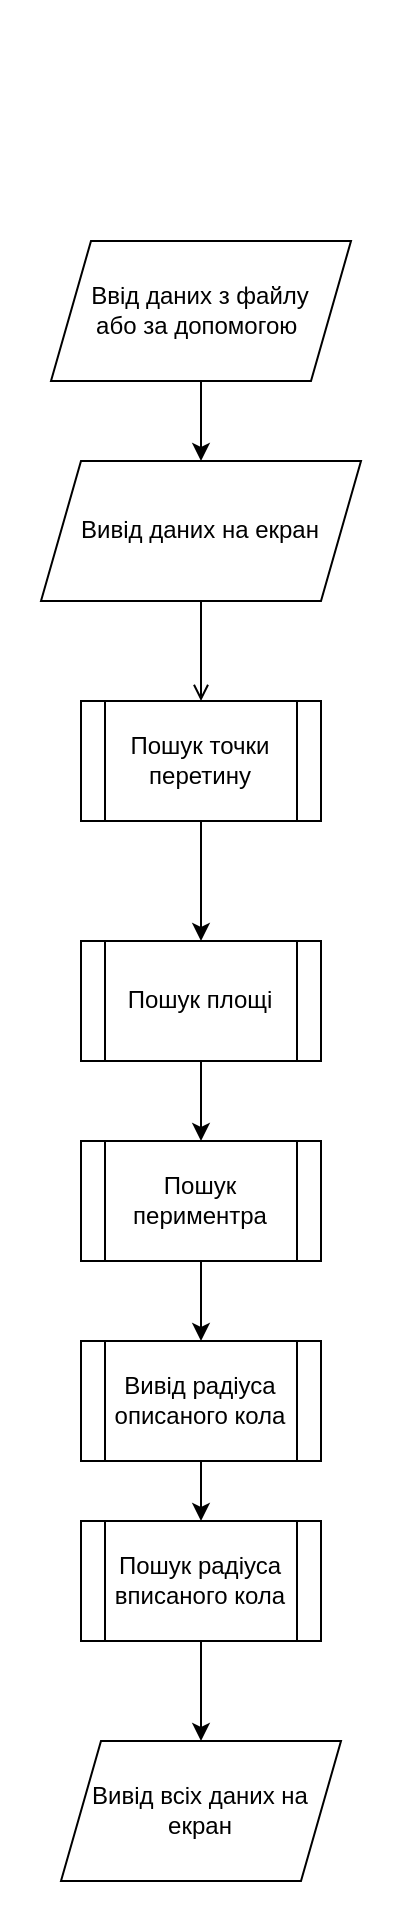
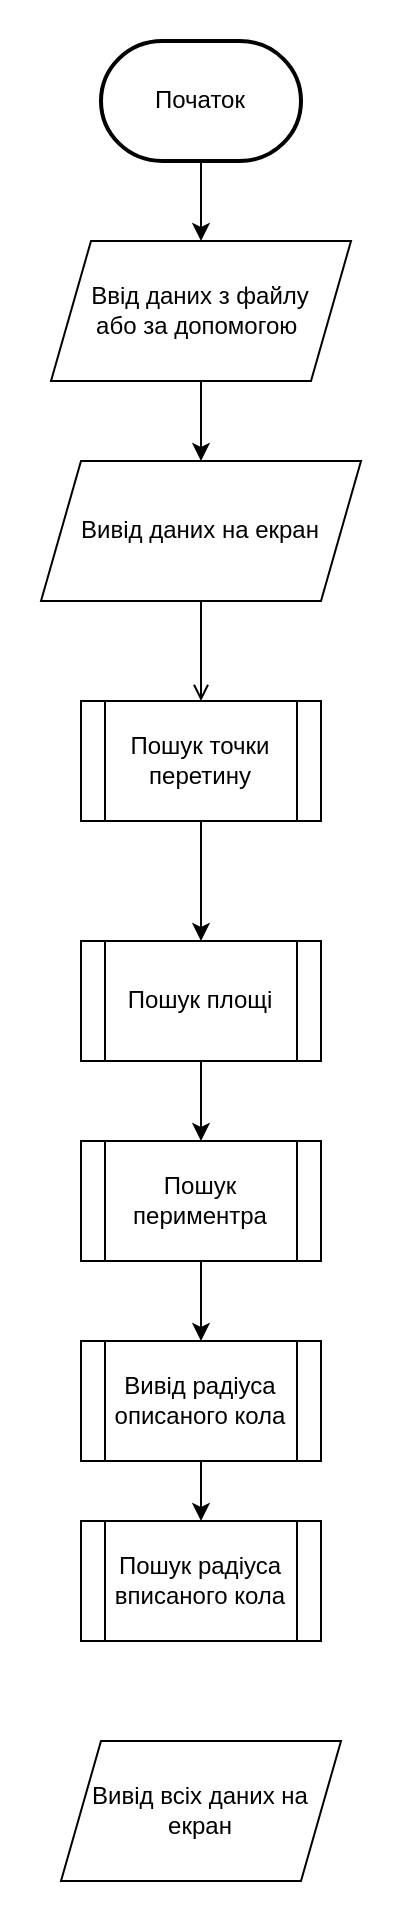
node "Початок": added
edge "Початок" -> "Ввід даних з файлу або за допомогою": added
edge "Пошук радіуса вписаного кола" -> "Вивід всіх даних на екран": removed
